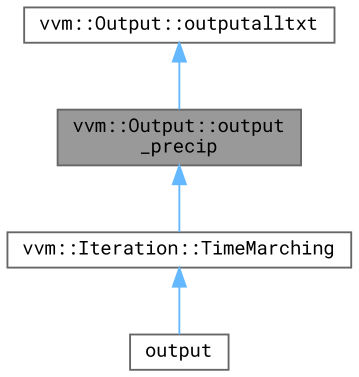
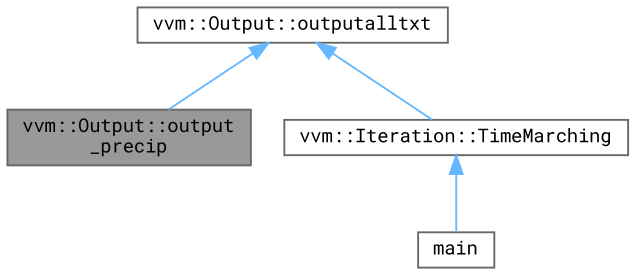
edge "vvm::Iteration::TimeMarching" -> "vvm::Output::output _precip": now "vvm::Iteration::TimeMarching" -> "vvm::Output::outputalltxt"
node "output": label "output" -> "main"
